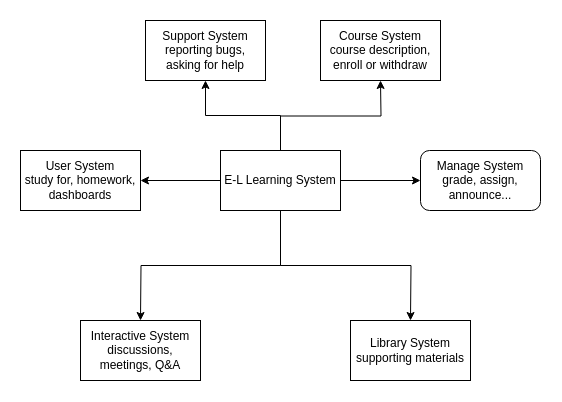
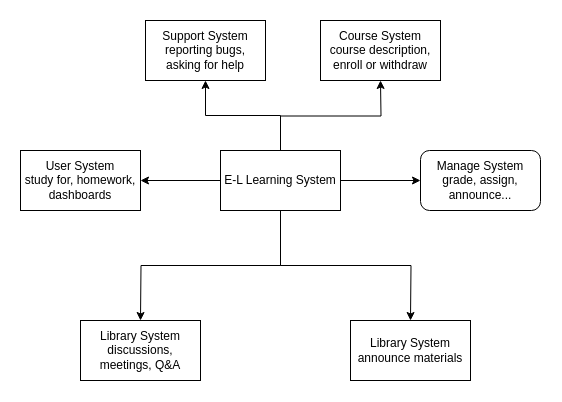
node "Interactive System discussions, meetings, Q&A": label "Interactive System discussions, meetings, Q&A" -> "Library System discussions, meetings, Q&A"
node "Library System supporting materials": label "Library System supporting materials" -> "Library System announce materials"
